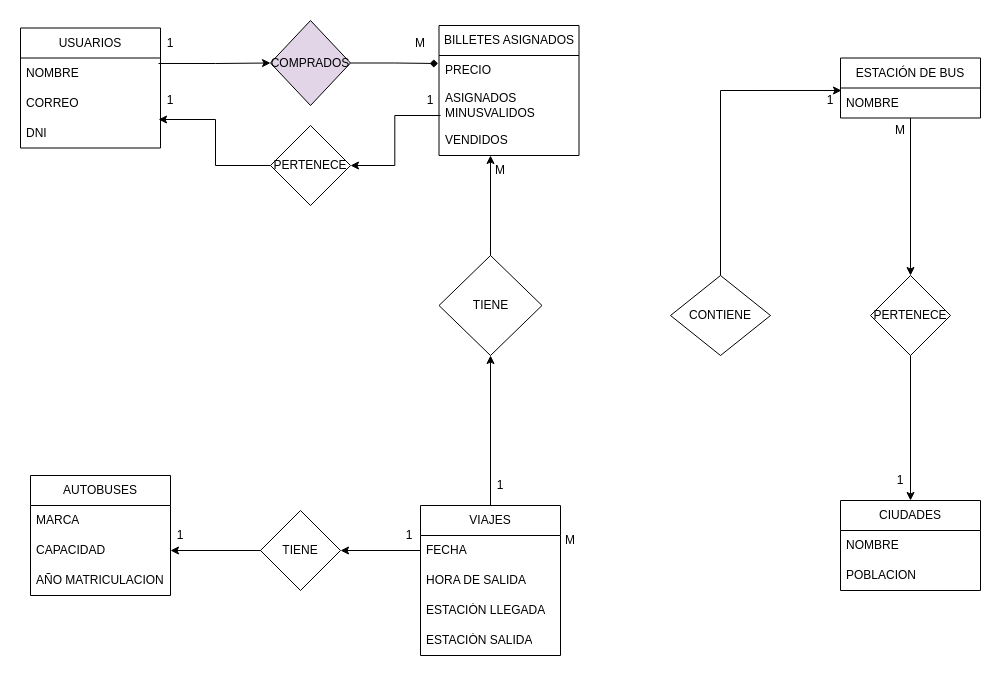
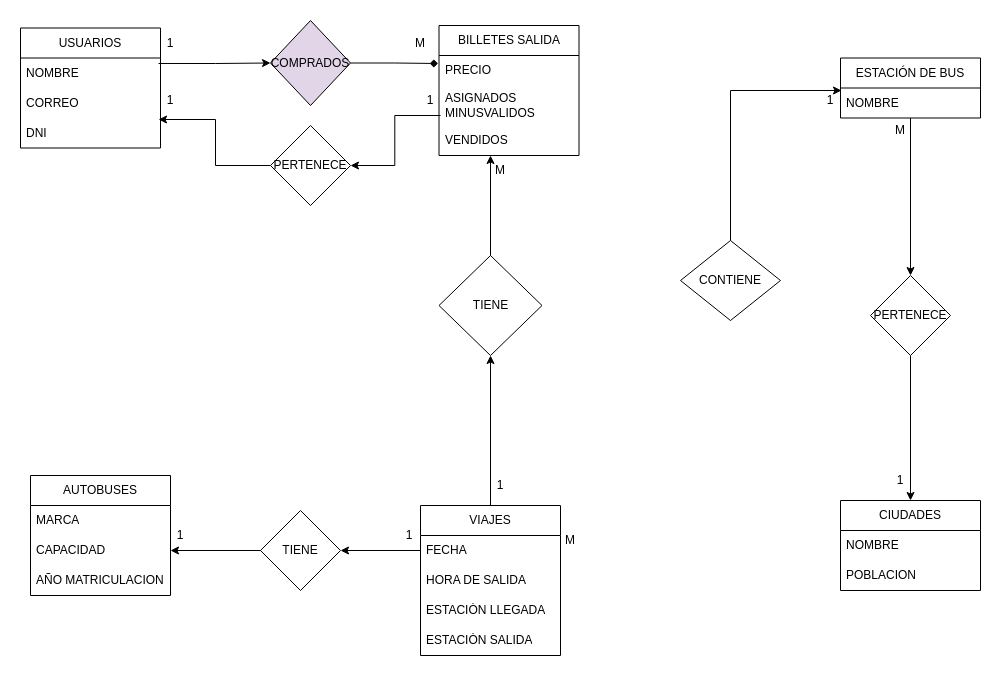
node "BILLETES ASIGNADOS": label "BILLETES ASIGNADOS" -> "BILLETES SALIDA"
node "CONTIENE": moved (721, 316) -> (731, 281)
